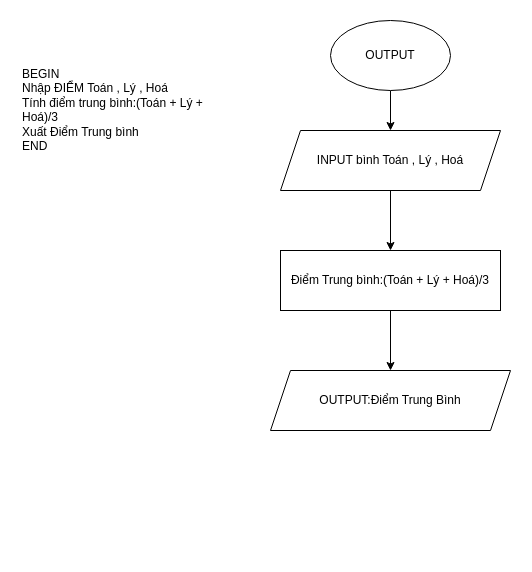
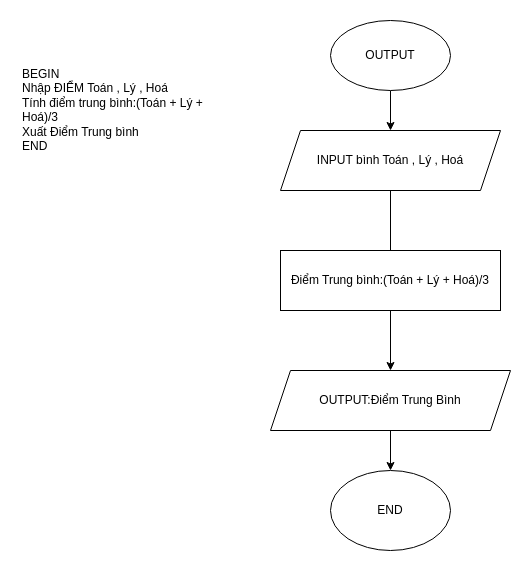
edge "INPUT bình Toán , Lý , Hoá" -> "Điểm Trung bình:(Toán + Lý + Hoá)/3": arrowhead classic -> none
edge "OUTPUT:Điểm Trung Bình" -> "END": added
node "END": added
